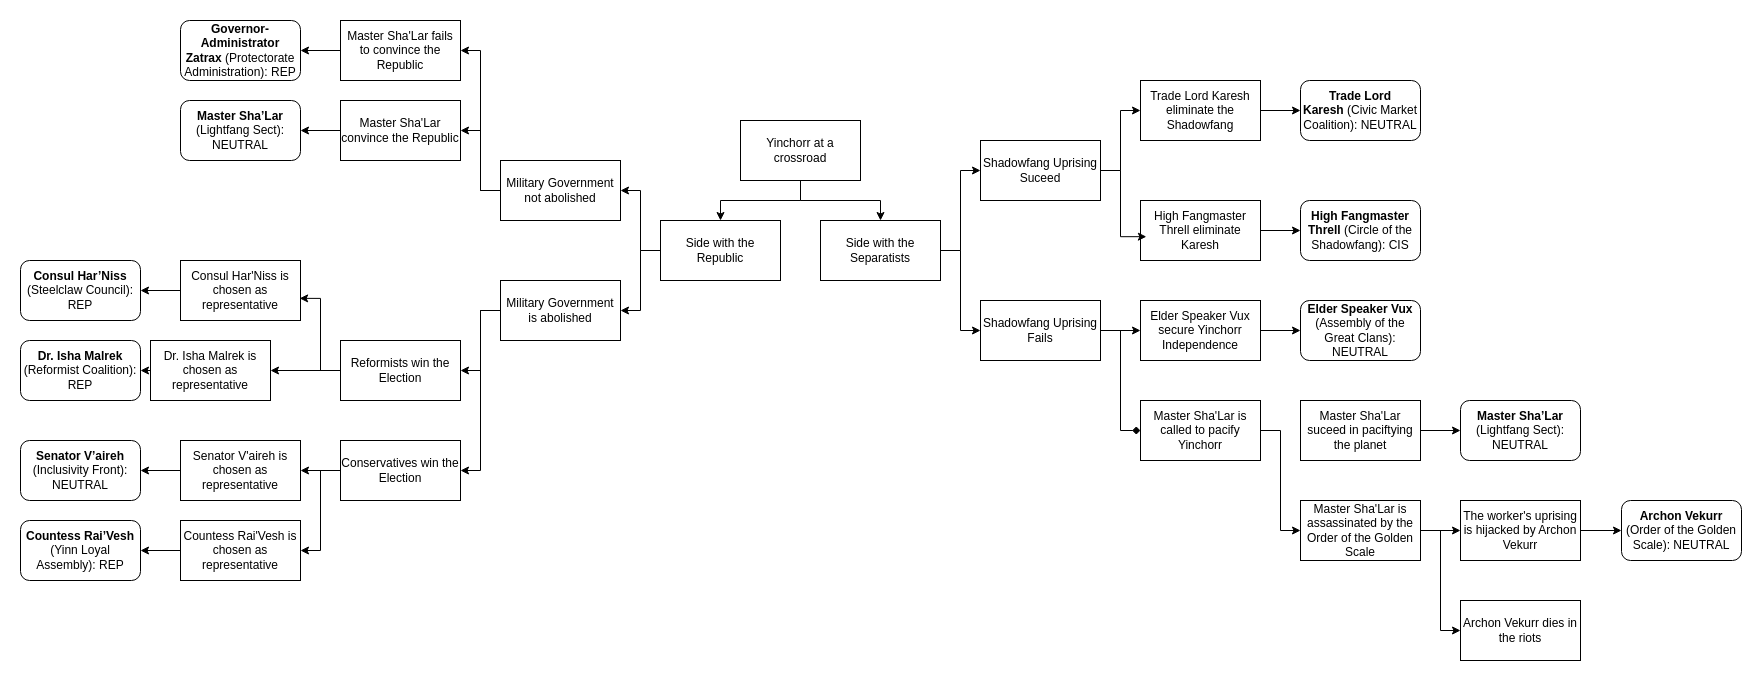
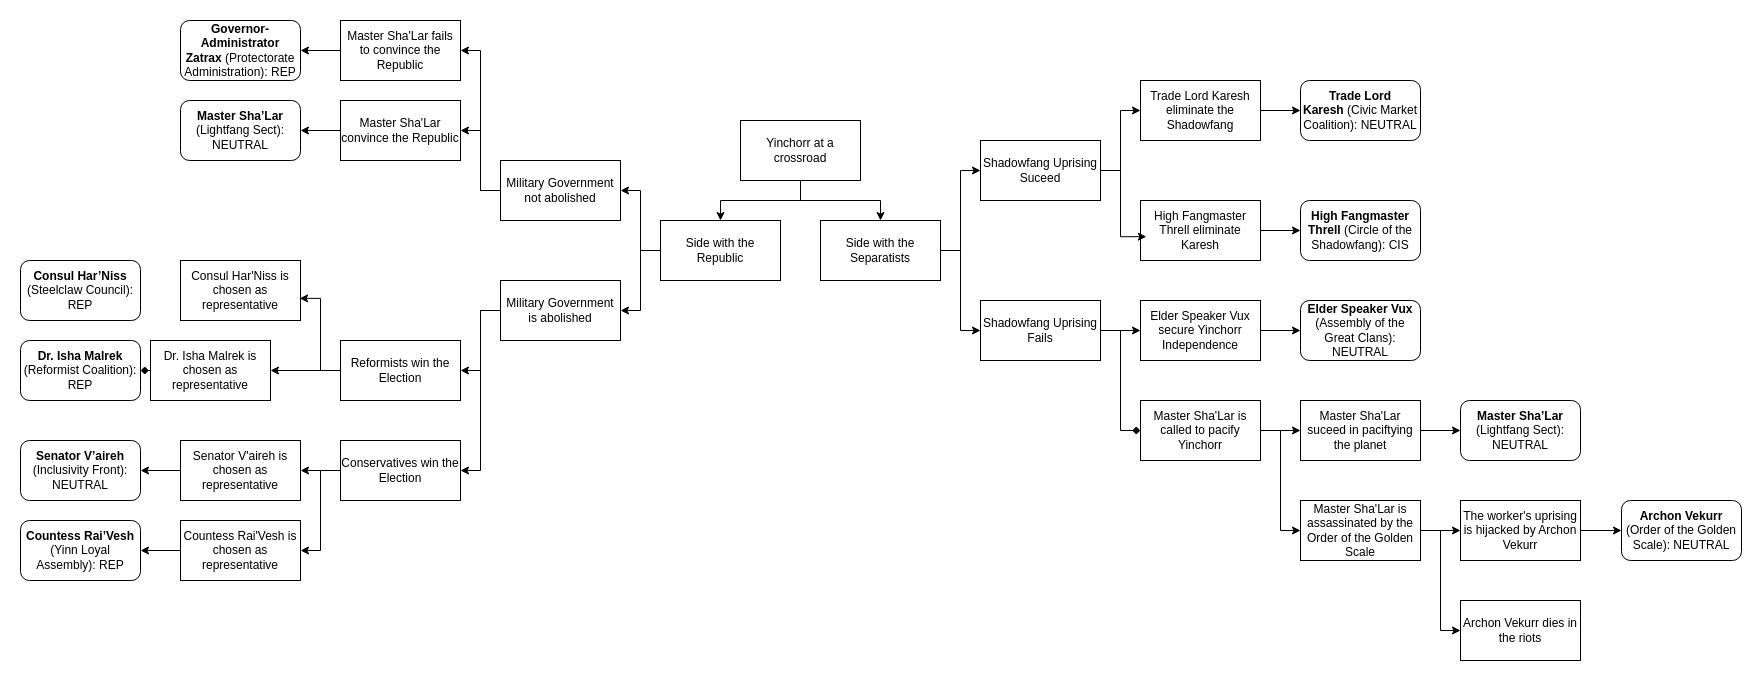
edge "Consul Har'Niss is chosen as representative" -> "Consul Har’Niss (Steelclaw Council): REP": removed
edge "Dr. Isha Malrek is chosen as representative" -> "Dr. Isha Malrek (Reformist Coalition): REP": arrowhead classic -> diamond
edge "Master Sha'Lar is called to pacify Yinchorr" -> "Master Sha'Lar suceed in paciftying the planet": added
